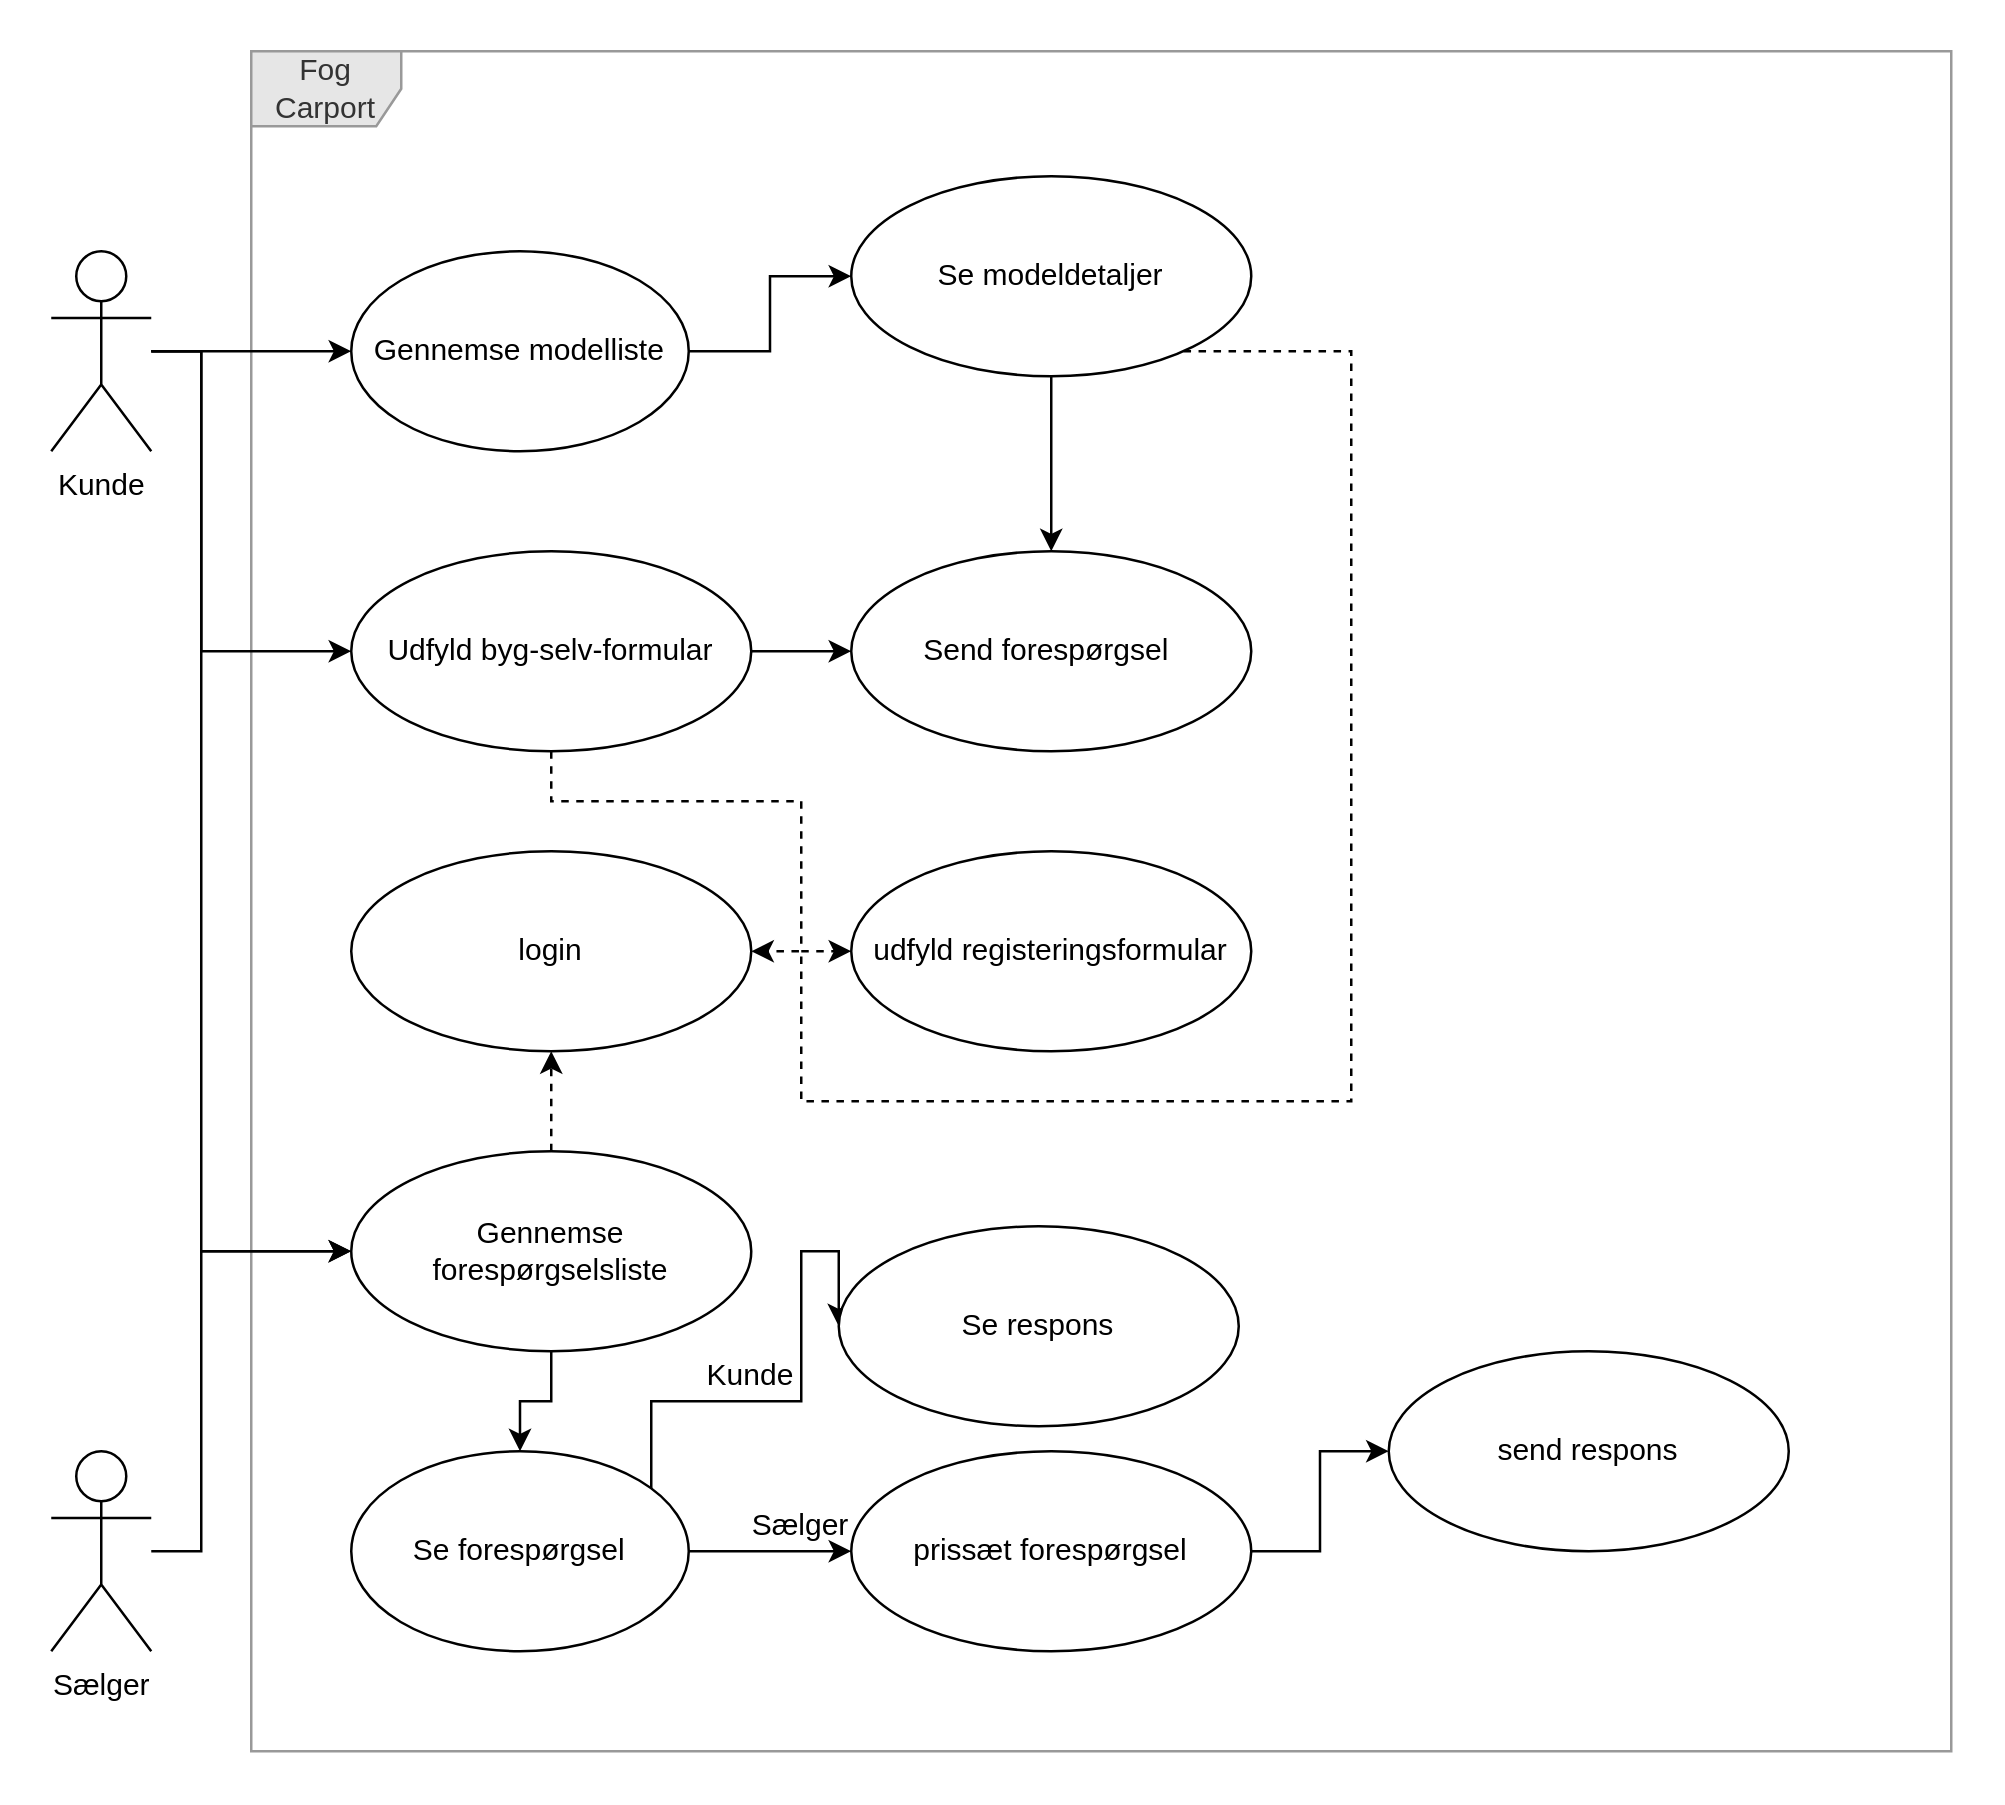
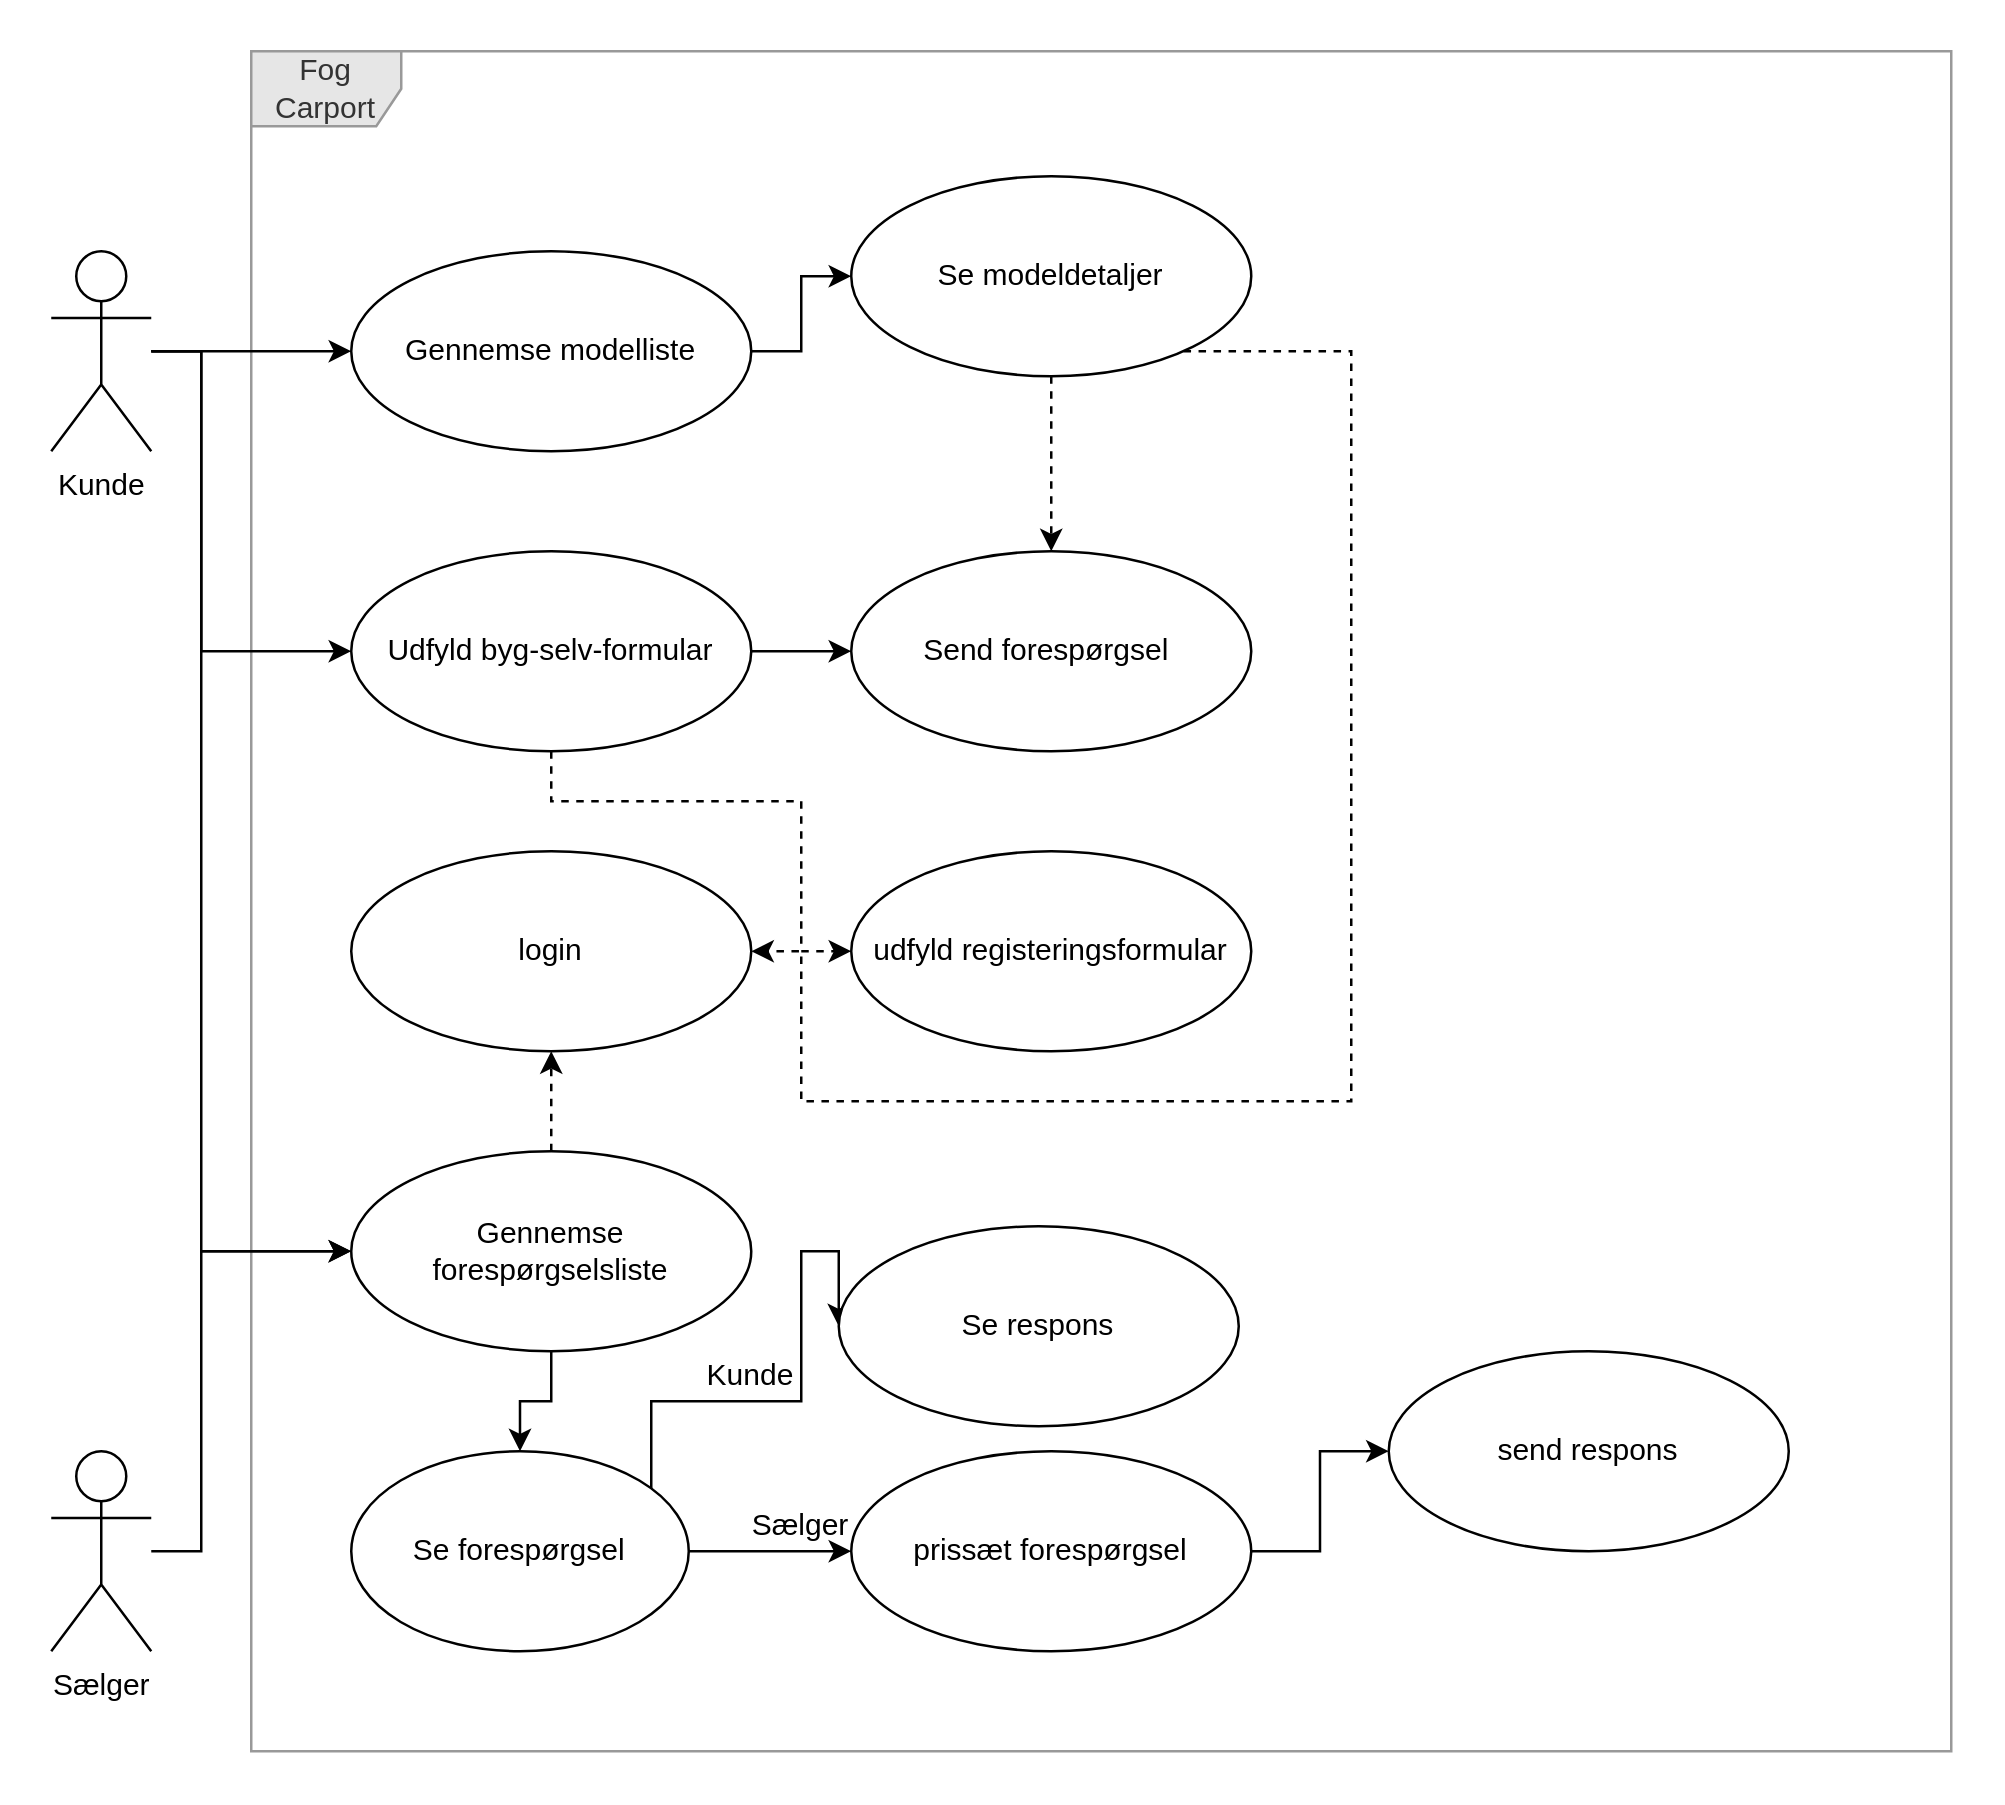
node "Gennemse modelliste": size 338x200 -> 400x200
edge "Se modeldetaljer" -> "Send forespørgsel": style solid -> dashed
